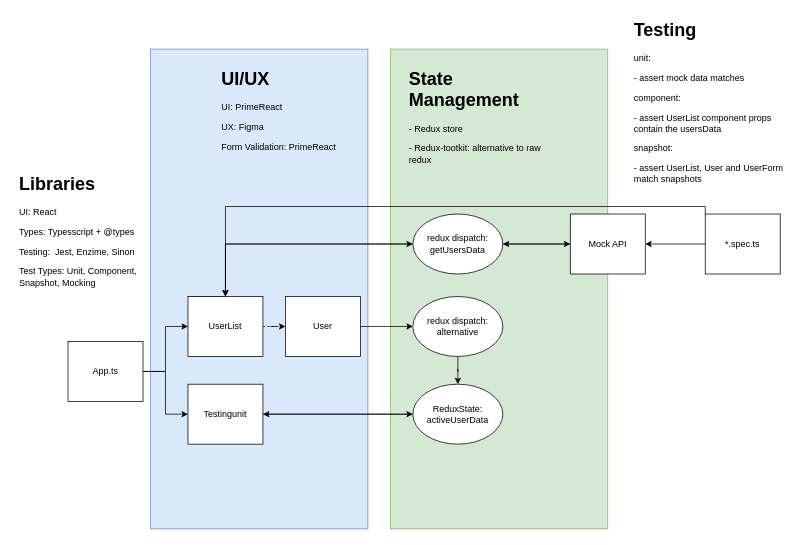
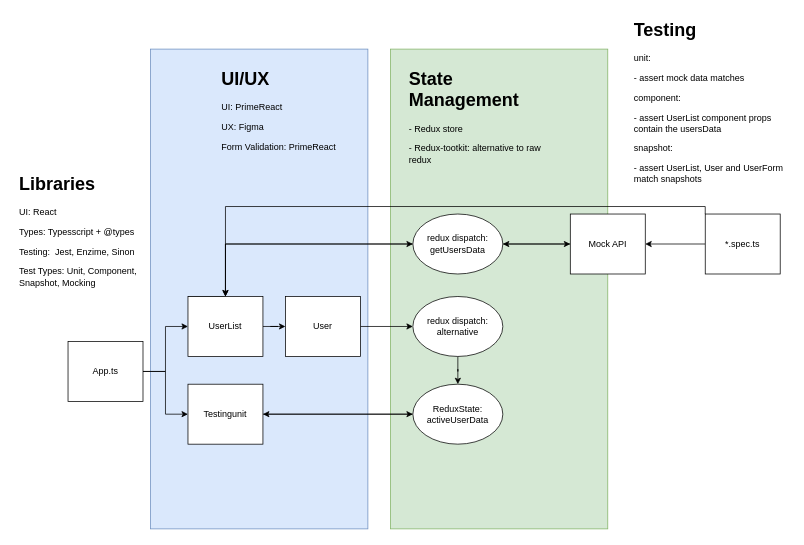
edge "UserList" -> "User": style dashed -> solid
